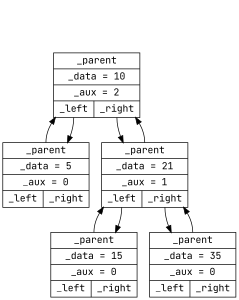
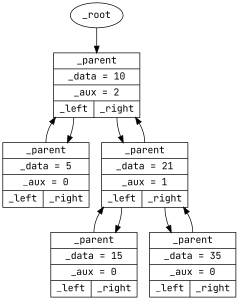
node "_root": added
